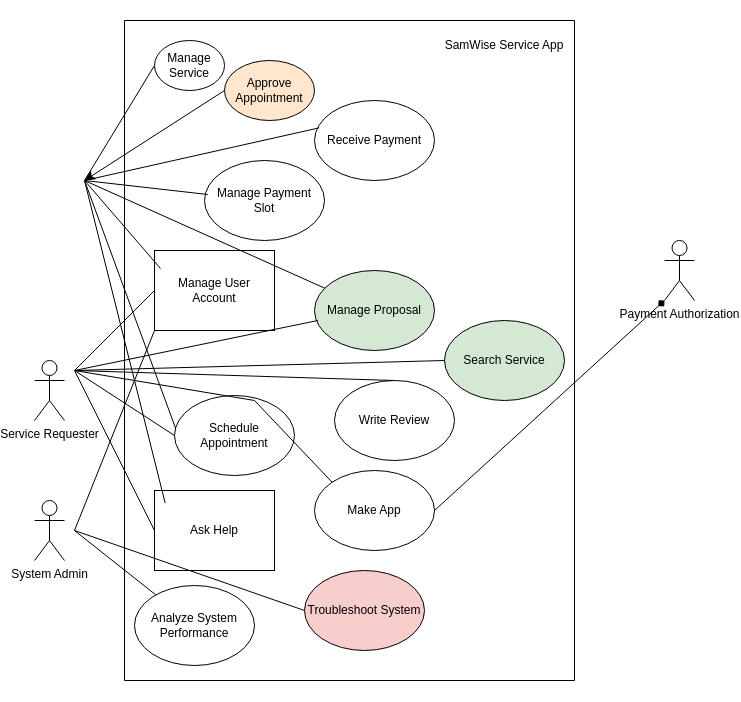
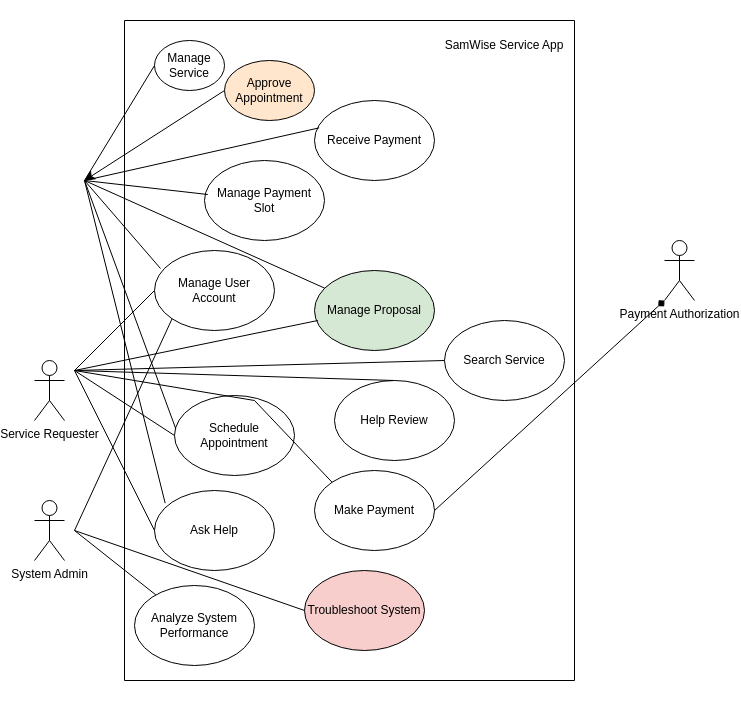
node "Manage User Account": shape rectangle -> ellipse
node "Search Service": fillcolor #d5e8d4 -> #ffffff
node "Write Review": label "Write Review" -> "Help Review"
node "Make App": label "Make App" -> "Make Payment"
node "Ask Help": shape rectangle -> ellipse
